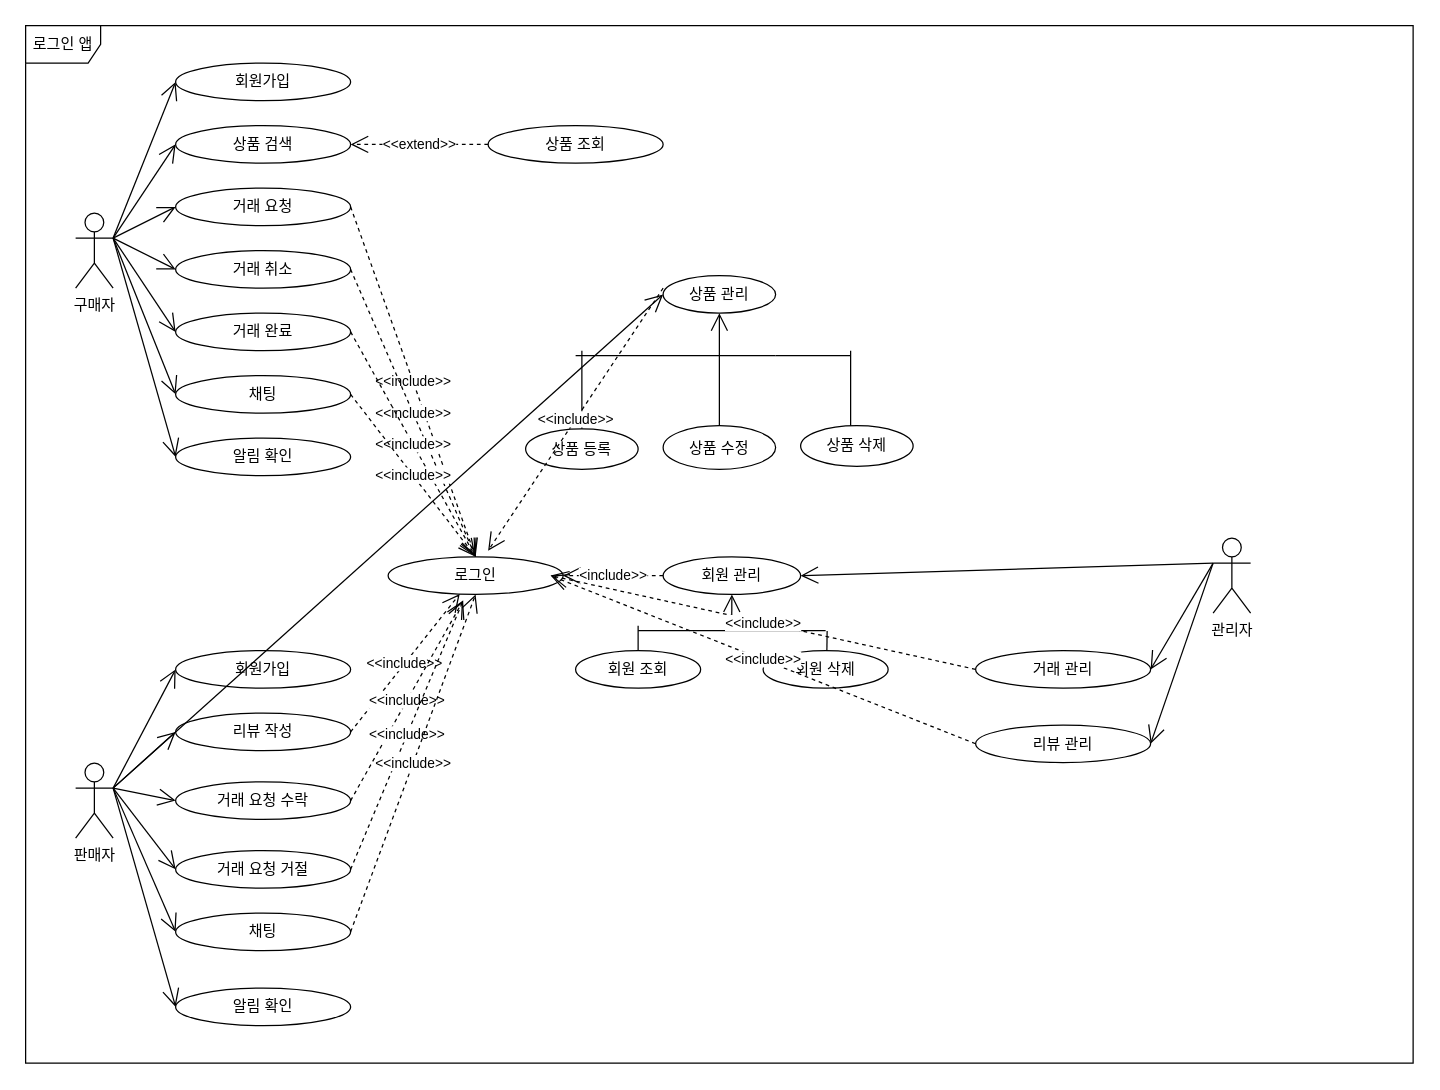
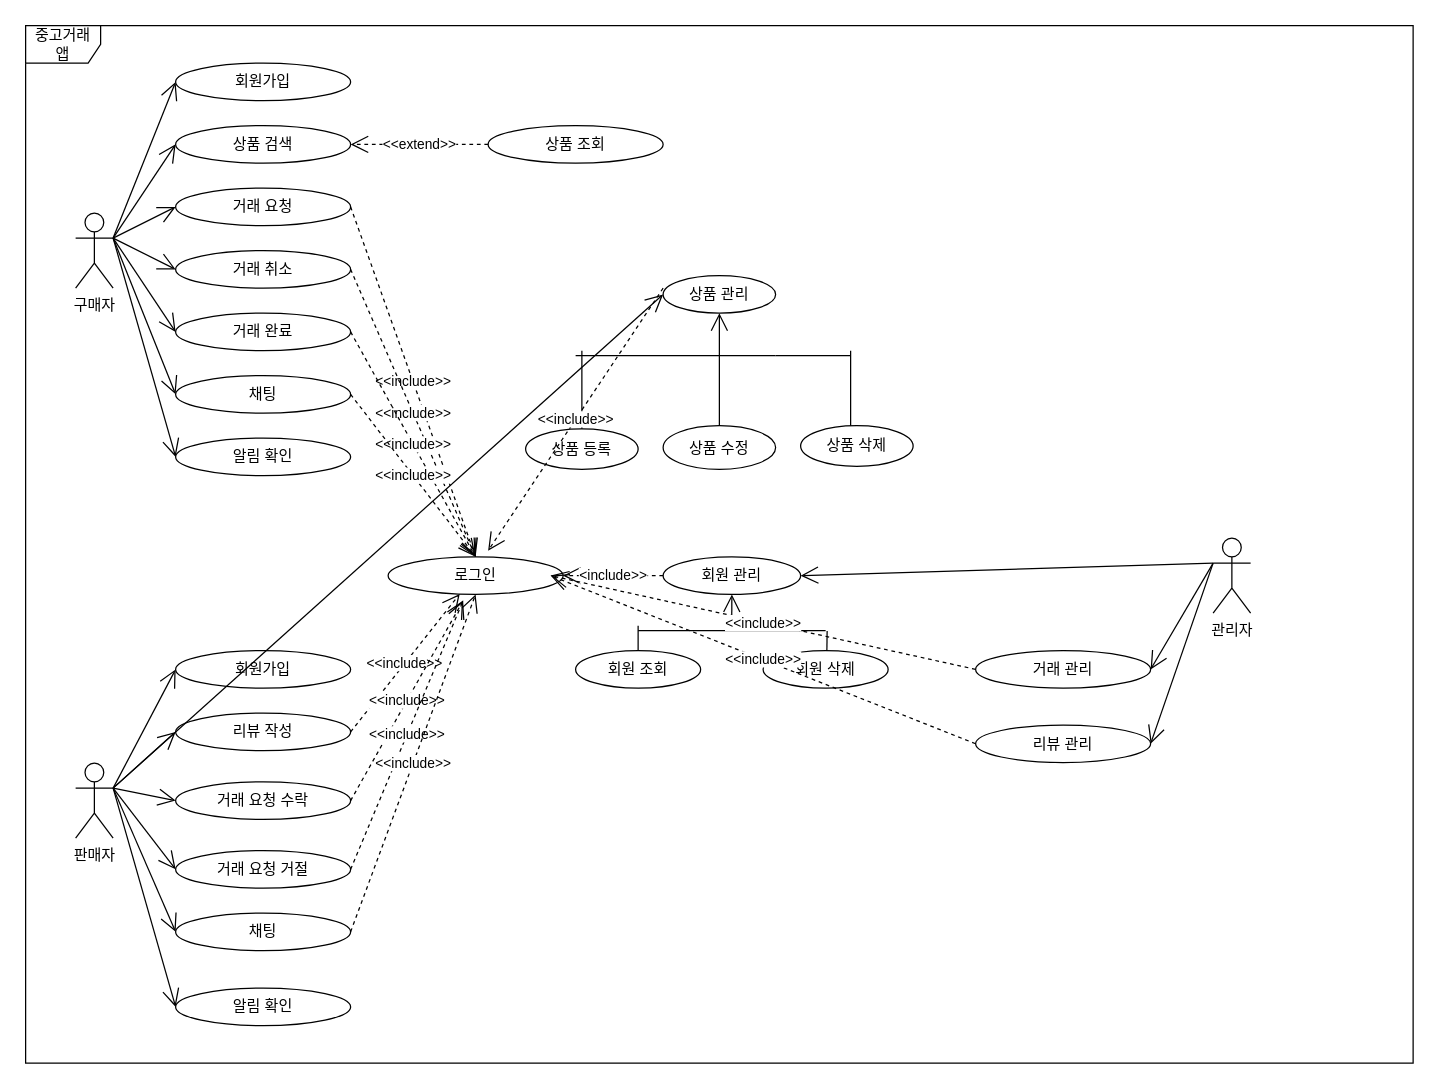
node "로그인 앱": label "로그인 앱" -> "중고거래 앱"
